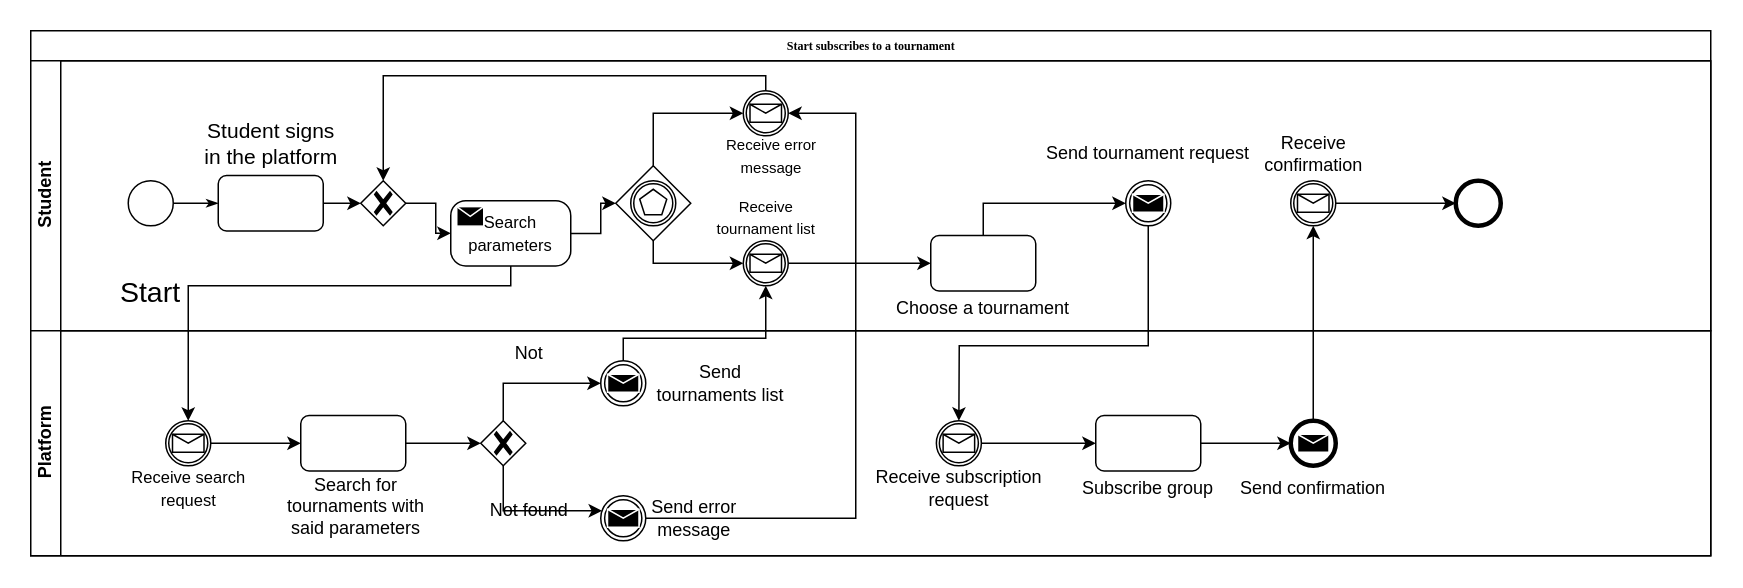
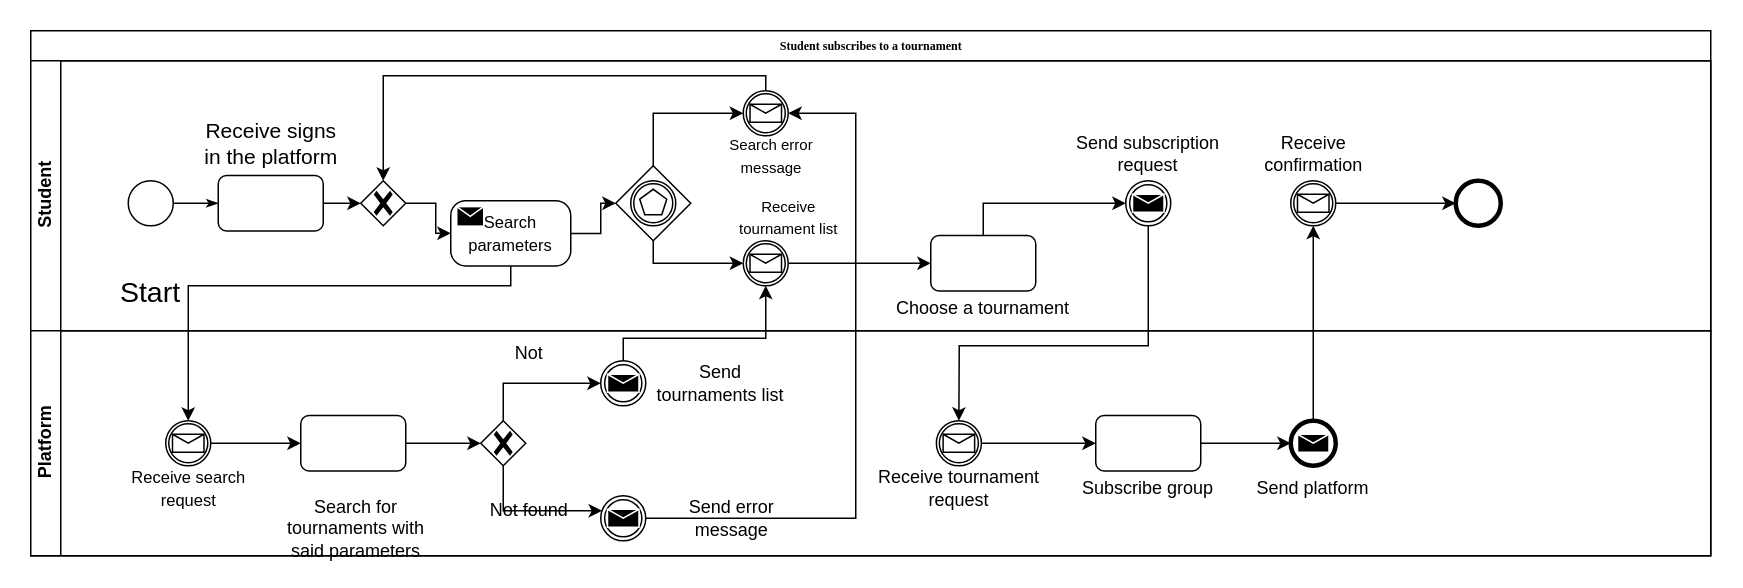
node "Start subscribes to a tournament": label "Start subscribes to a tournament" -> "Student subscribes to a tournament"
node "Student signs in the platform": label "Student signs in the platform" -> "Receive signs in the platform"
node "Send tournament request": label "Send tournament request" -> "Send subscription request"
node "Receive error message": label "Receive error message" -> "Search error message"
node "Receive tournament list": moved (766, 216) -> (788, 216)
node "Receive subscription request": label "Receive subscription request" -> "Receive tournament request"
node "Send confirmation": label "Send confirmation" -> "Send platform"
node "Search for tournaments with said parameters": moved (356, 506) -> (356, 528)
node "Send error message": moved (695, 518) -> (732, 518)
